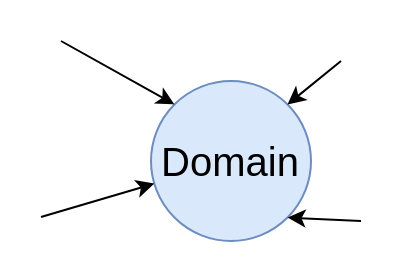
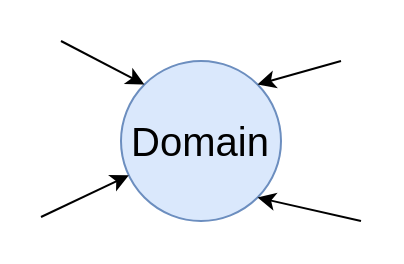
node "Domain": moved (231, 161) -> (201, 141)
